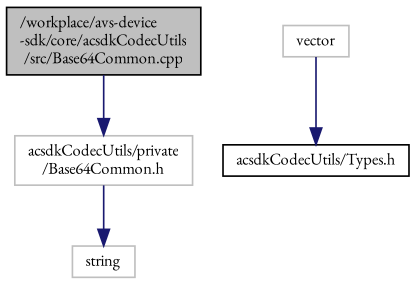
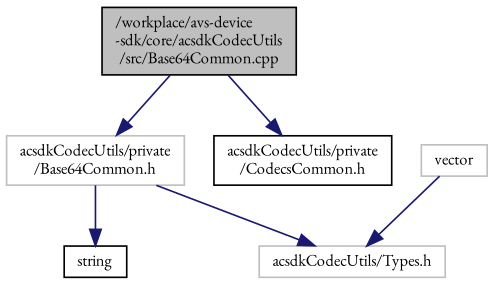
node "acsdkCodecUtils/private /CodecsCommon.h": added
node "acsdkCodecUtils/Types.h": color black -> grey75
edge "acsdkCodecUtils/private /Base64Common.h" -> "acsdkCodecUtils/Types.h": added
node "string": color grey75 -> black
